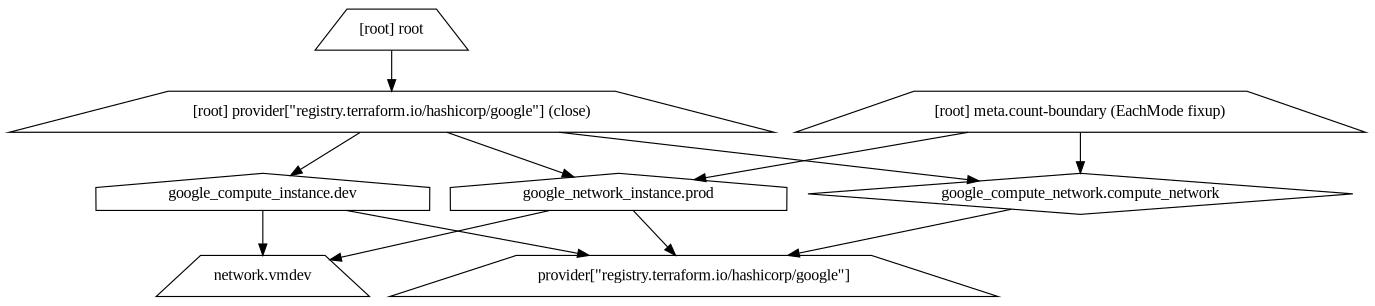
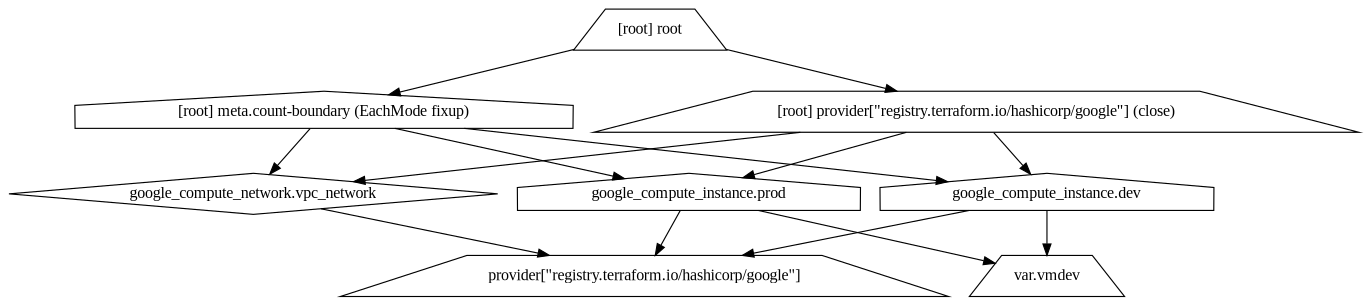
edge "[root] root" -> "[root] meta.count-boundary (EachMode fixup)": added
node "[root] meta.count-boundary (EachMode fixup)": shape trapezium -> house
edge "[root] meta.count-boundary (EachMode fixup)" -> "google_compute_instance.dev": added
node "google_network_instance.prod": label "google_network_instance.prod" -> "google_compute_instance.prod"
node "google_compute_network.compute_network": label "google_compute_network.compute_network" -> "google_compute_network.vpc_network"
node "network.vmdev": label "network.vmdev" -> "var.vmdev"
